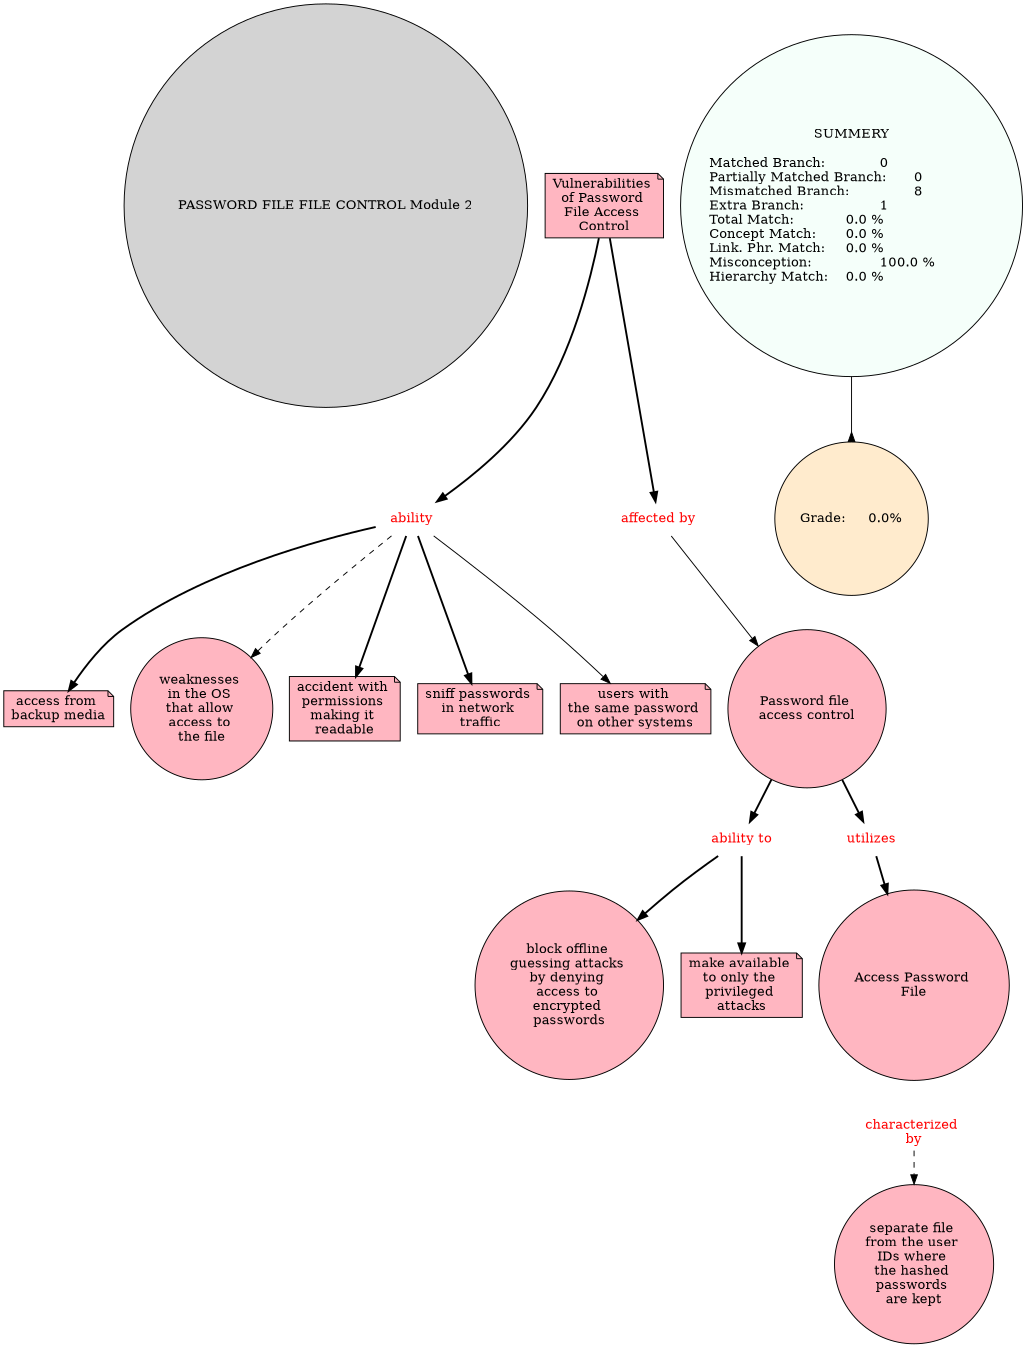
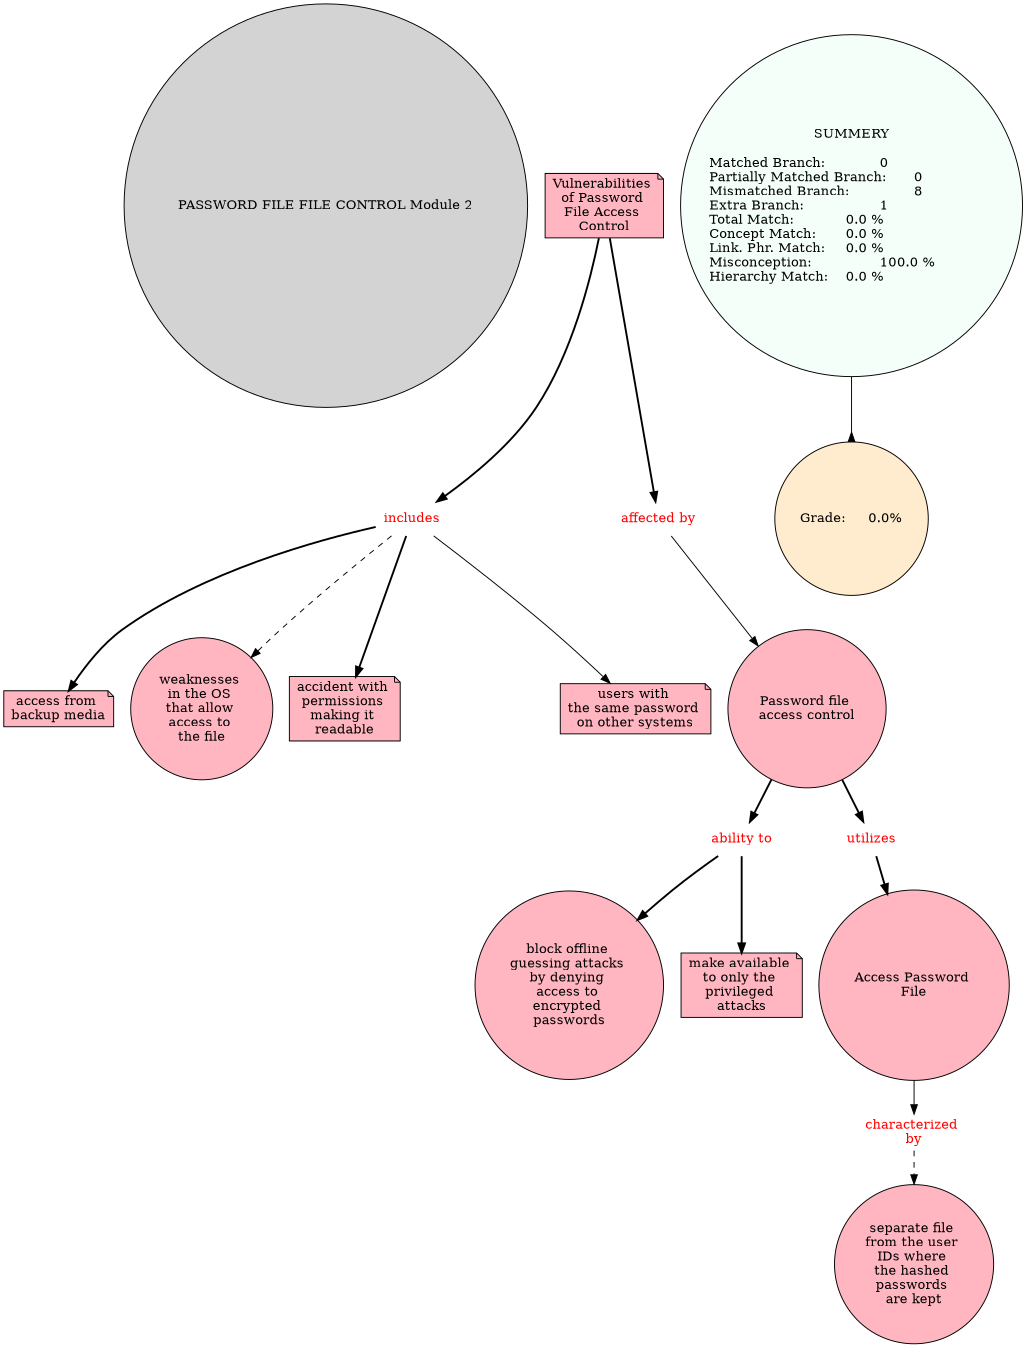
node "ability": label "ability" -> "includes"
node "sniff passwords in network traffic": removed
edge "Access Password File" -> "characterized by": added
